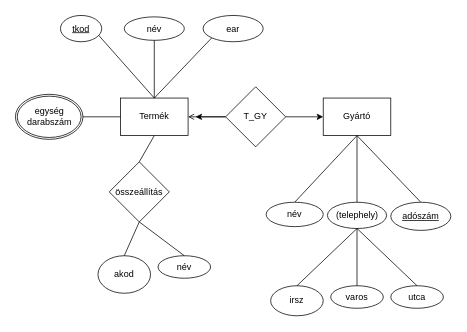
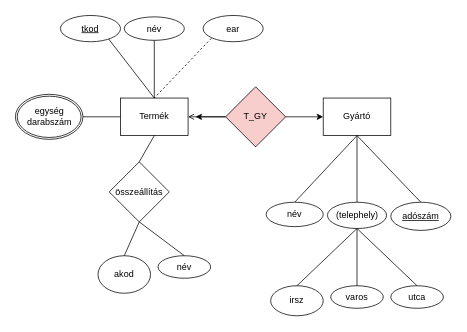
node "tkod": size 41x26 -> 60x26
edge "ear" -- "Termék": style solid -> dashed
node "T_GY": fillcolor #ffffff -> #f8cecc
